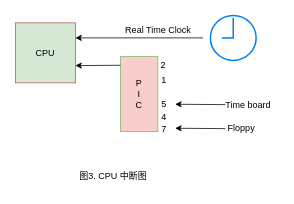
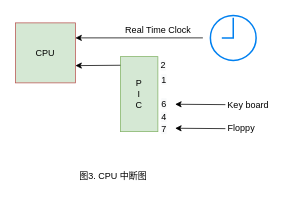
node "P I C": fillcolor #f8cecc -> #d5e8d4
node "5": label "5" -> "6"
node "Time board": label "Time board" -> "Key board"
